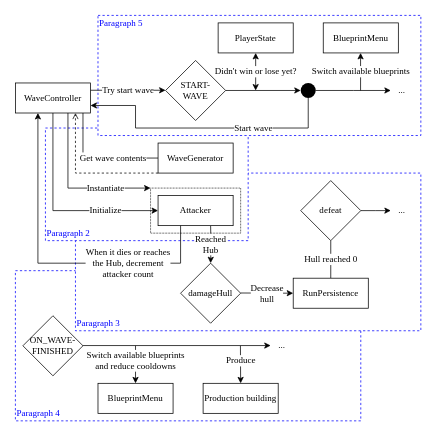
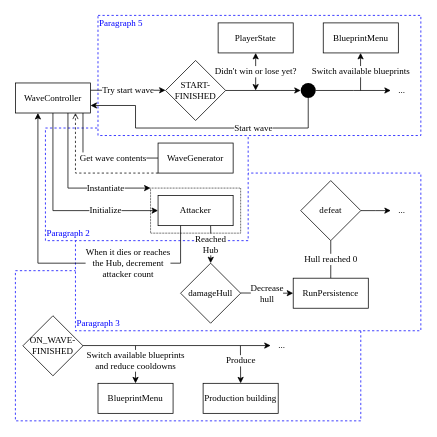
node "START- WAVE": label "START- WAVE" -> "START- FINISHED"
node "Paragraph 4": removed
